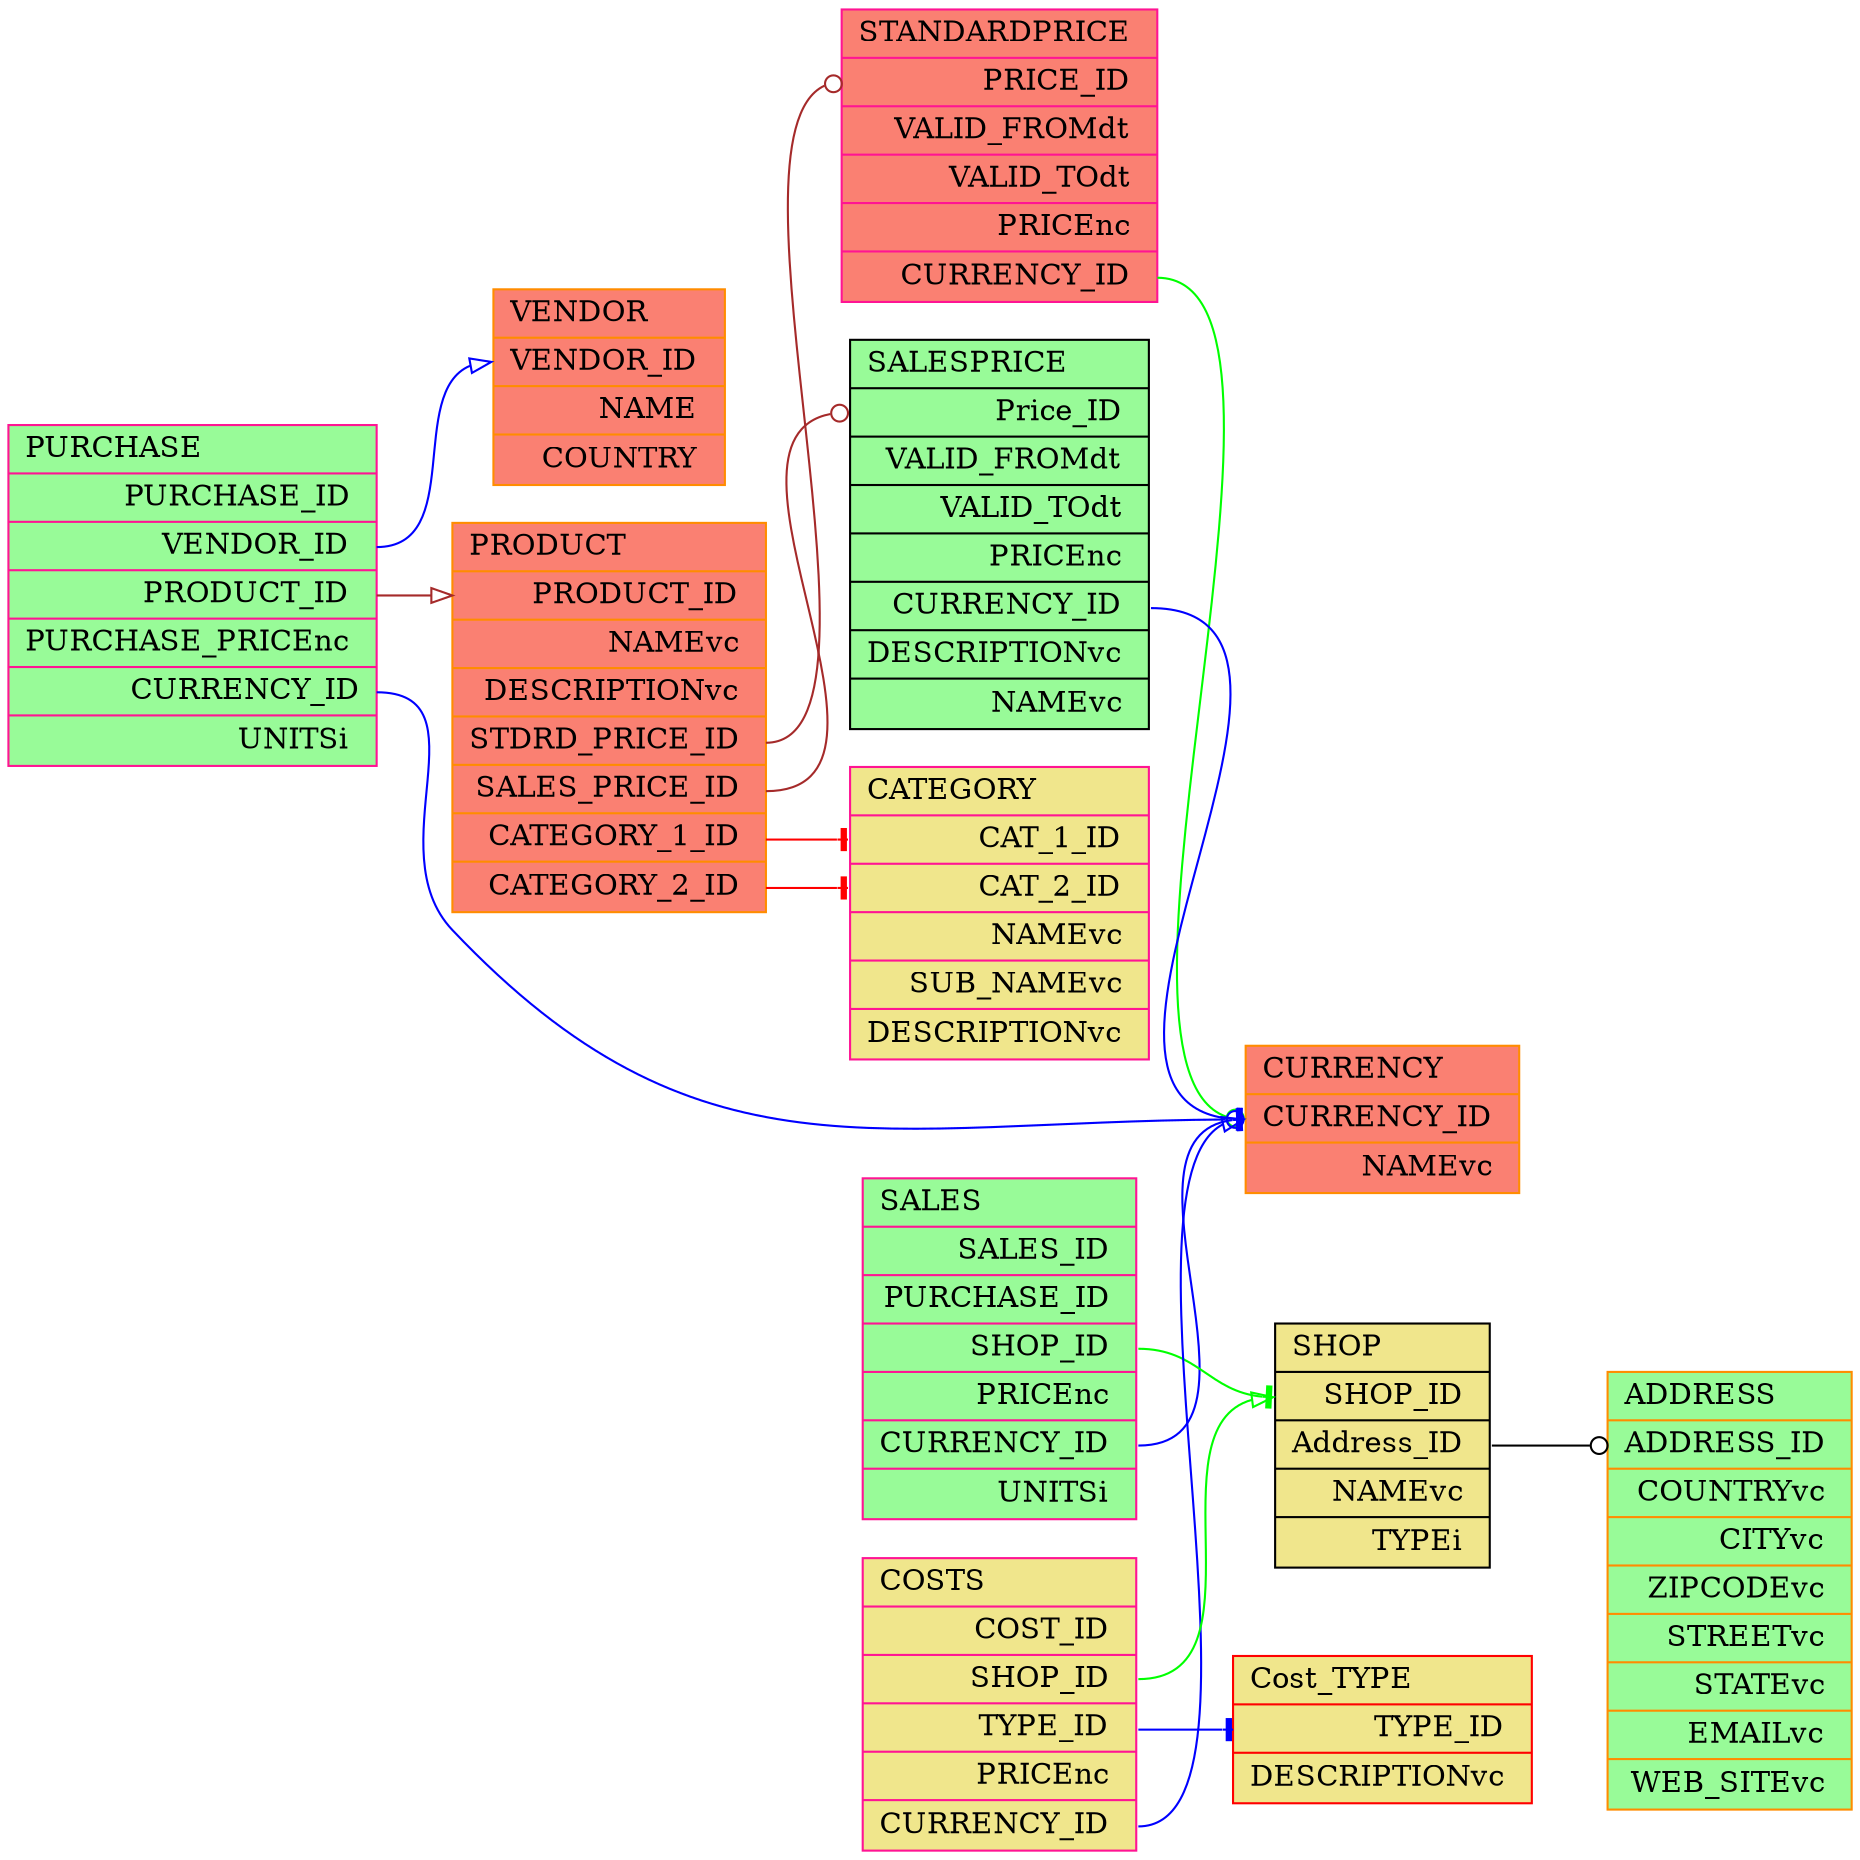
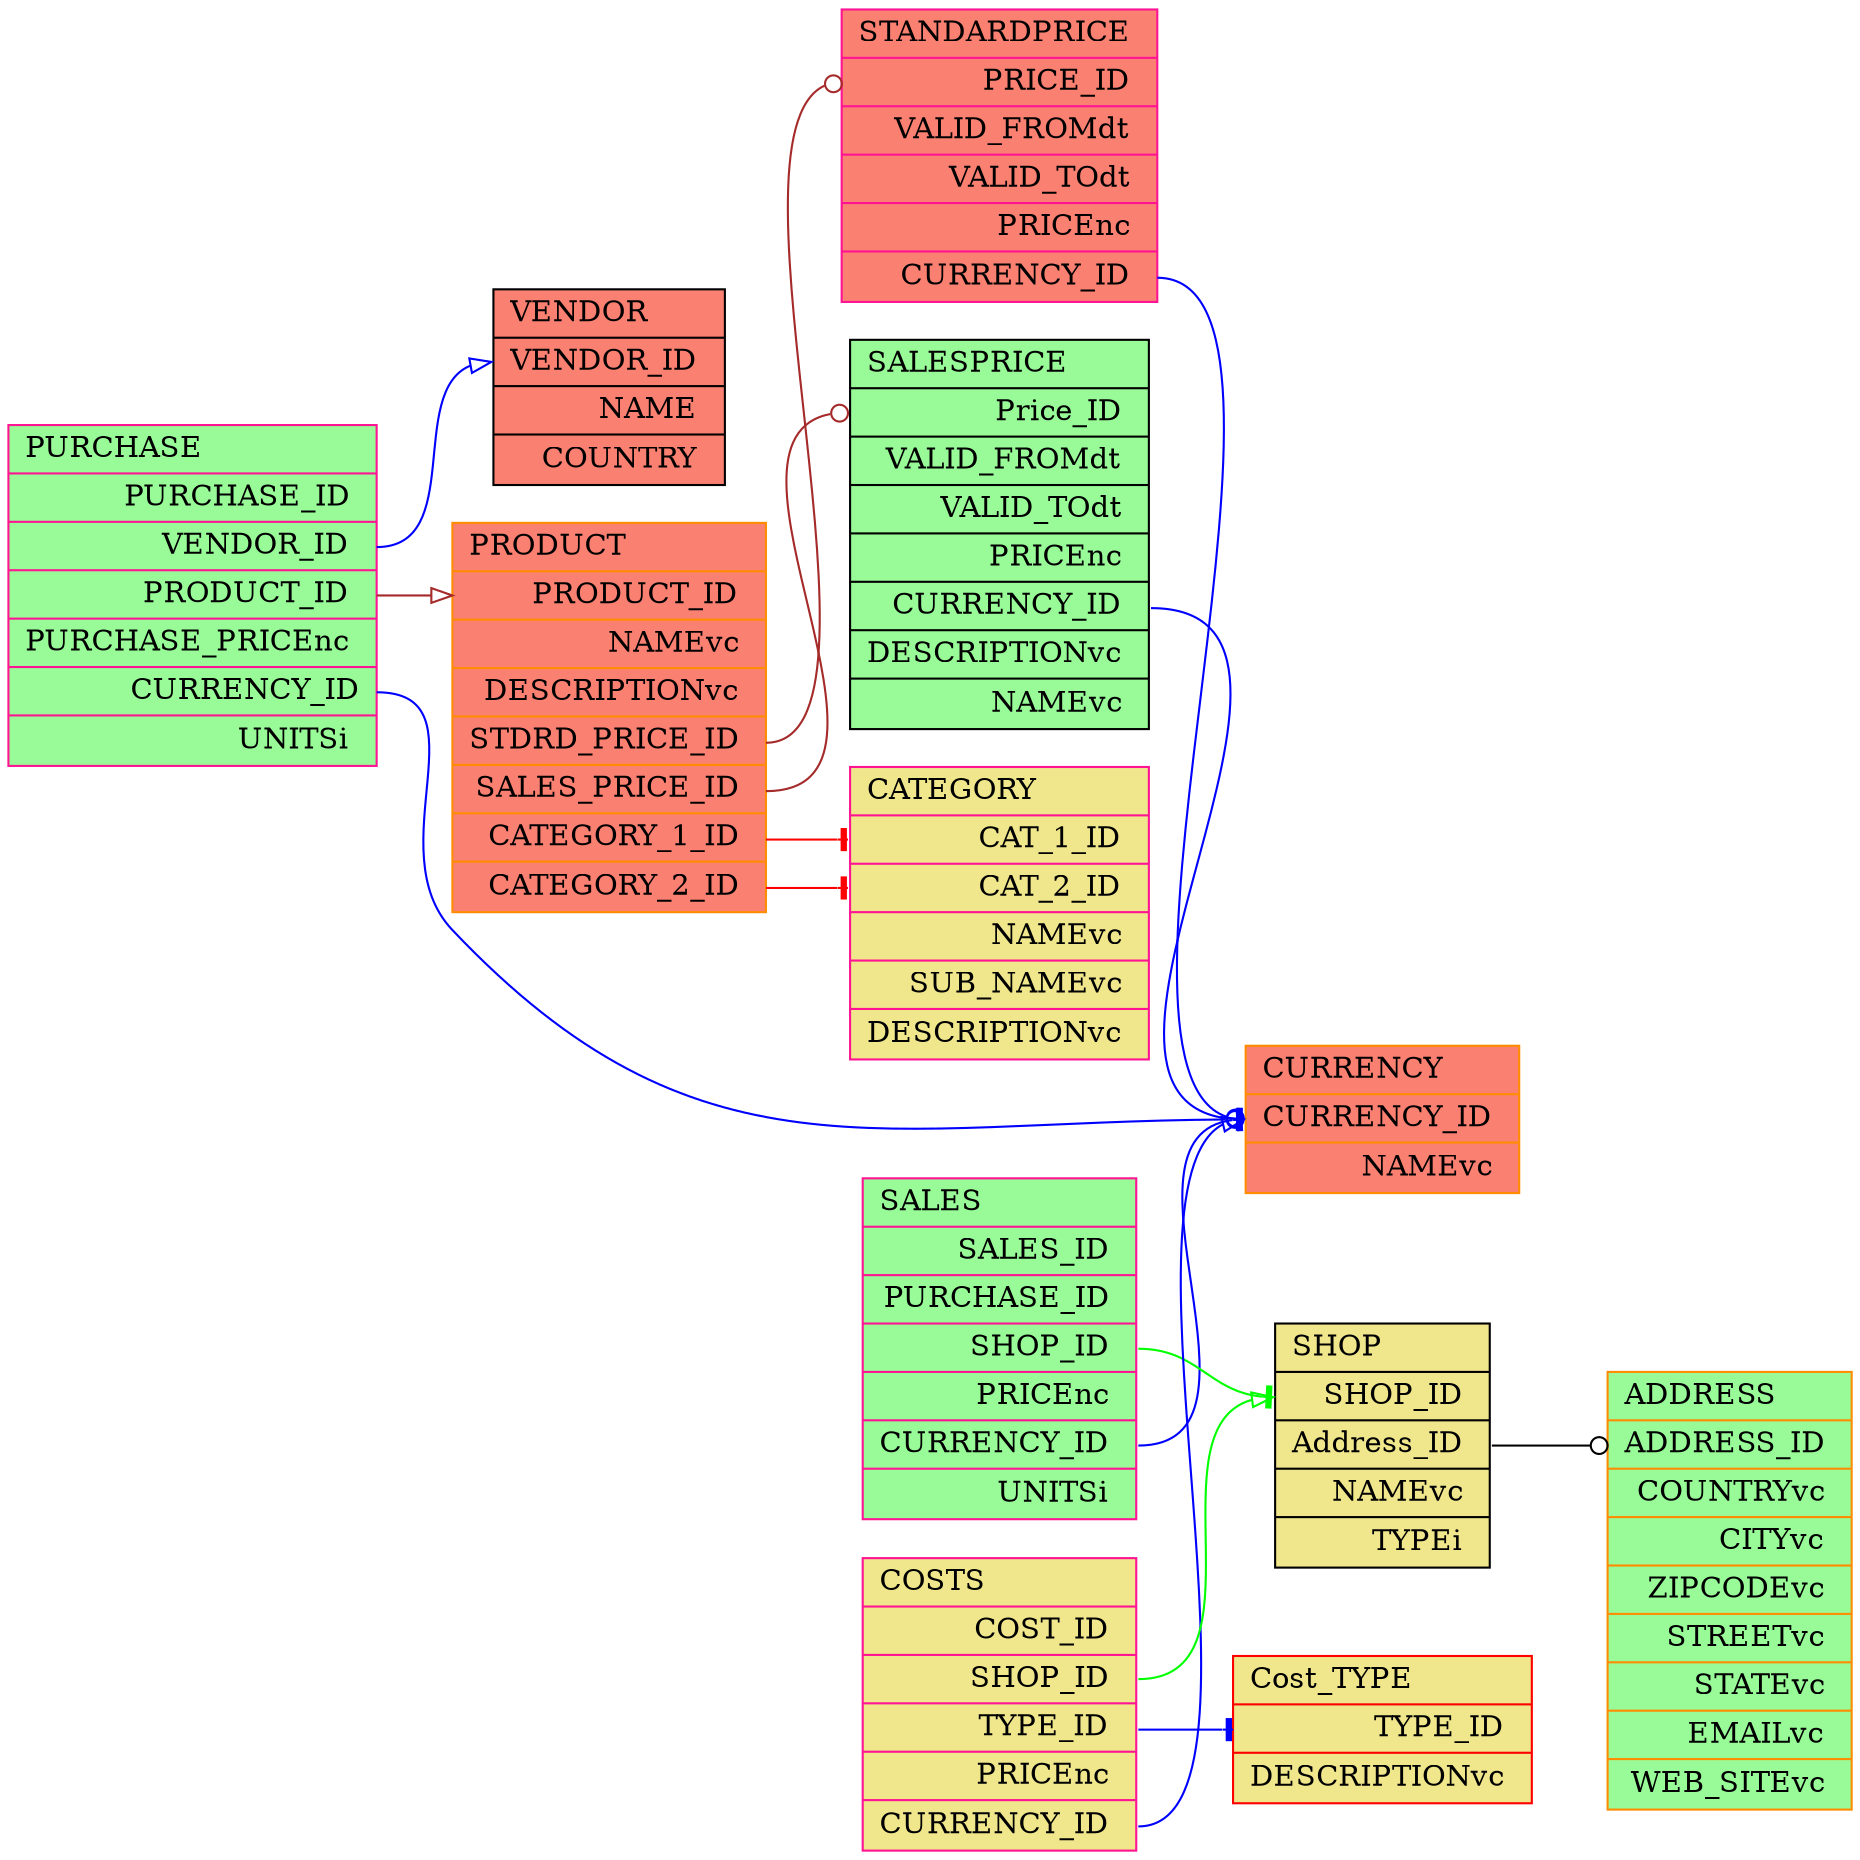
node "VENDOR": color darkorange -> black
edge "STANDARDPRICE" -> "CURRENCY": color green -> blue
